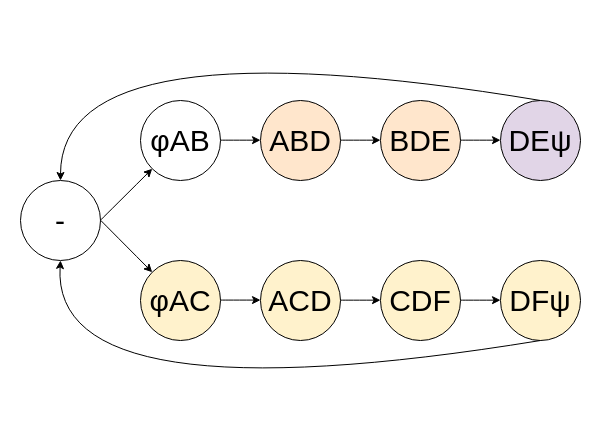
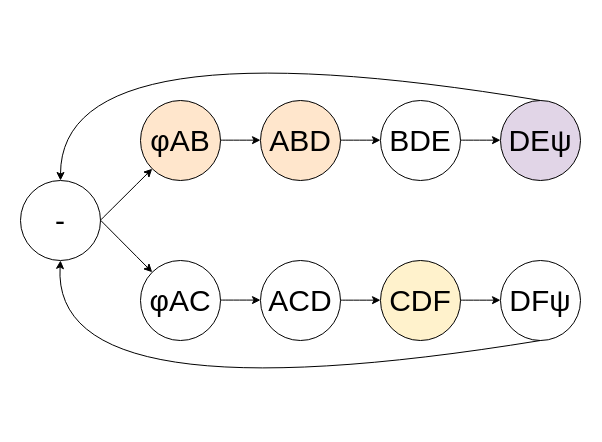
node "φAB": fillcolor #ffffff -> #ffe6cc
node "BDE": fillcolor #ffe6cc -> #ffffff
node "φAC": fillcolor #fff2cc -> #ffffff
node "ACD": fillcolor #fff2cc -> #ffffff
node "DFψ": fillcolor #fff2cc -> #ffffff
